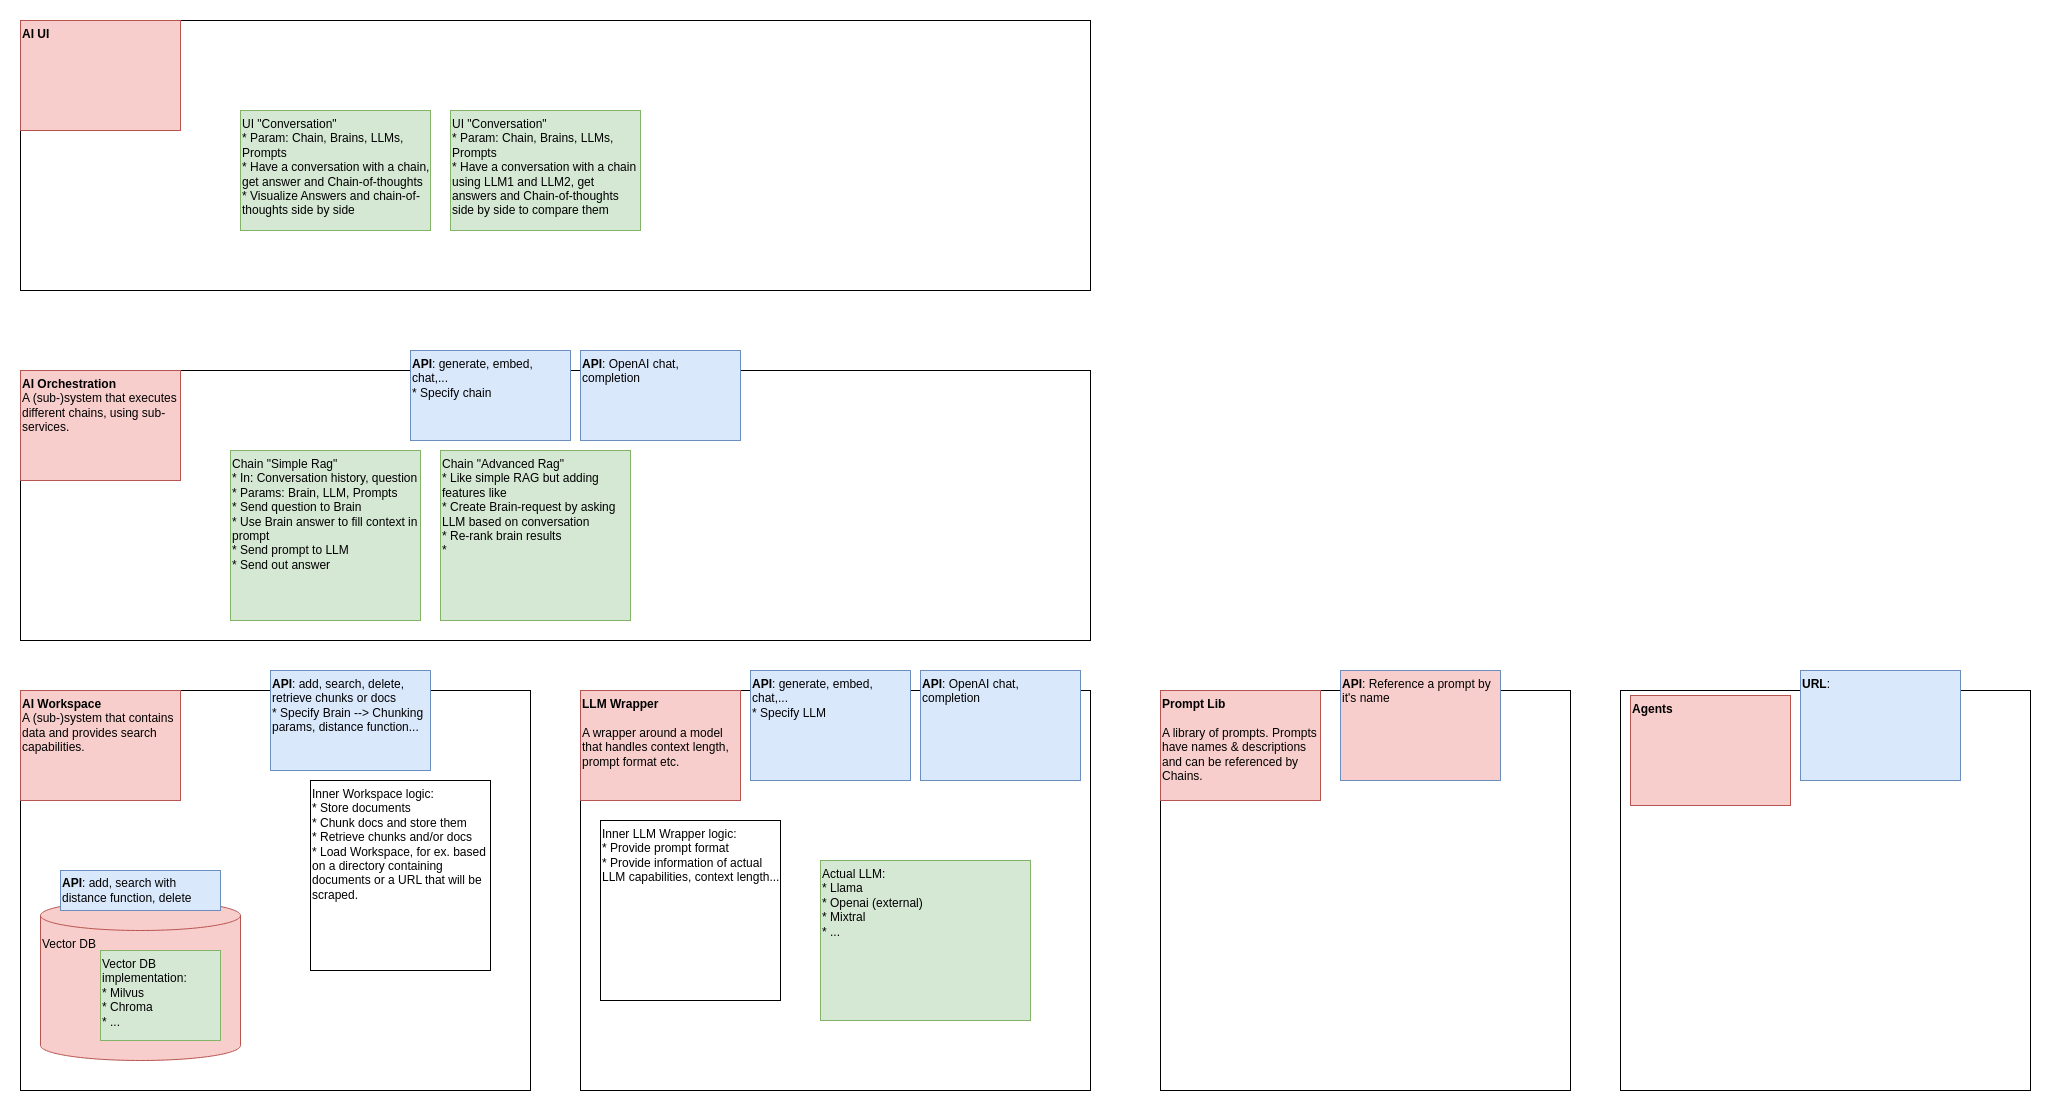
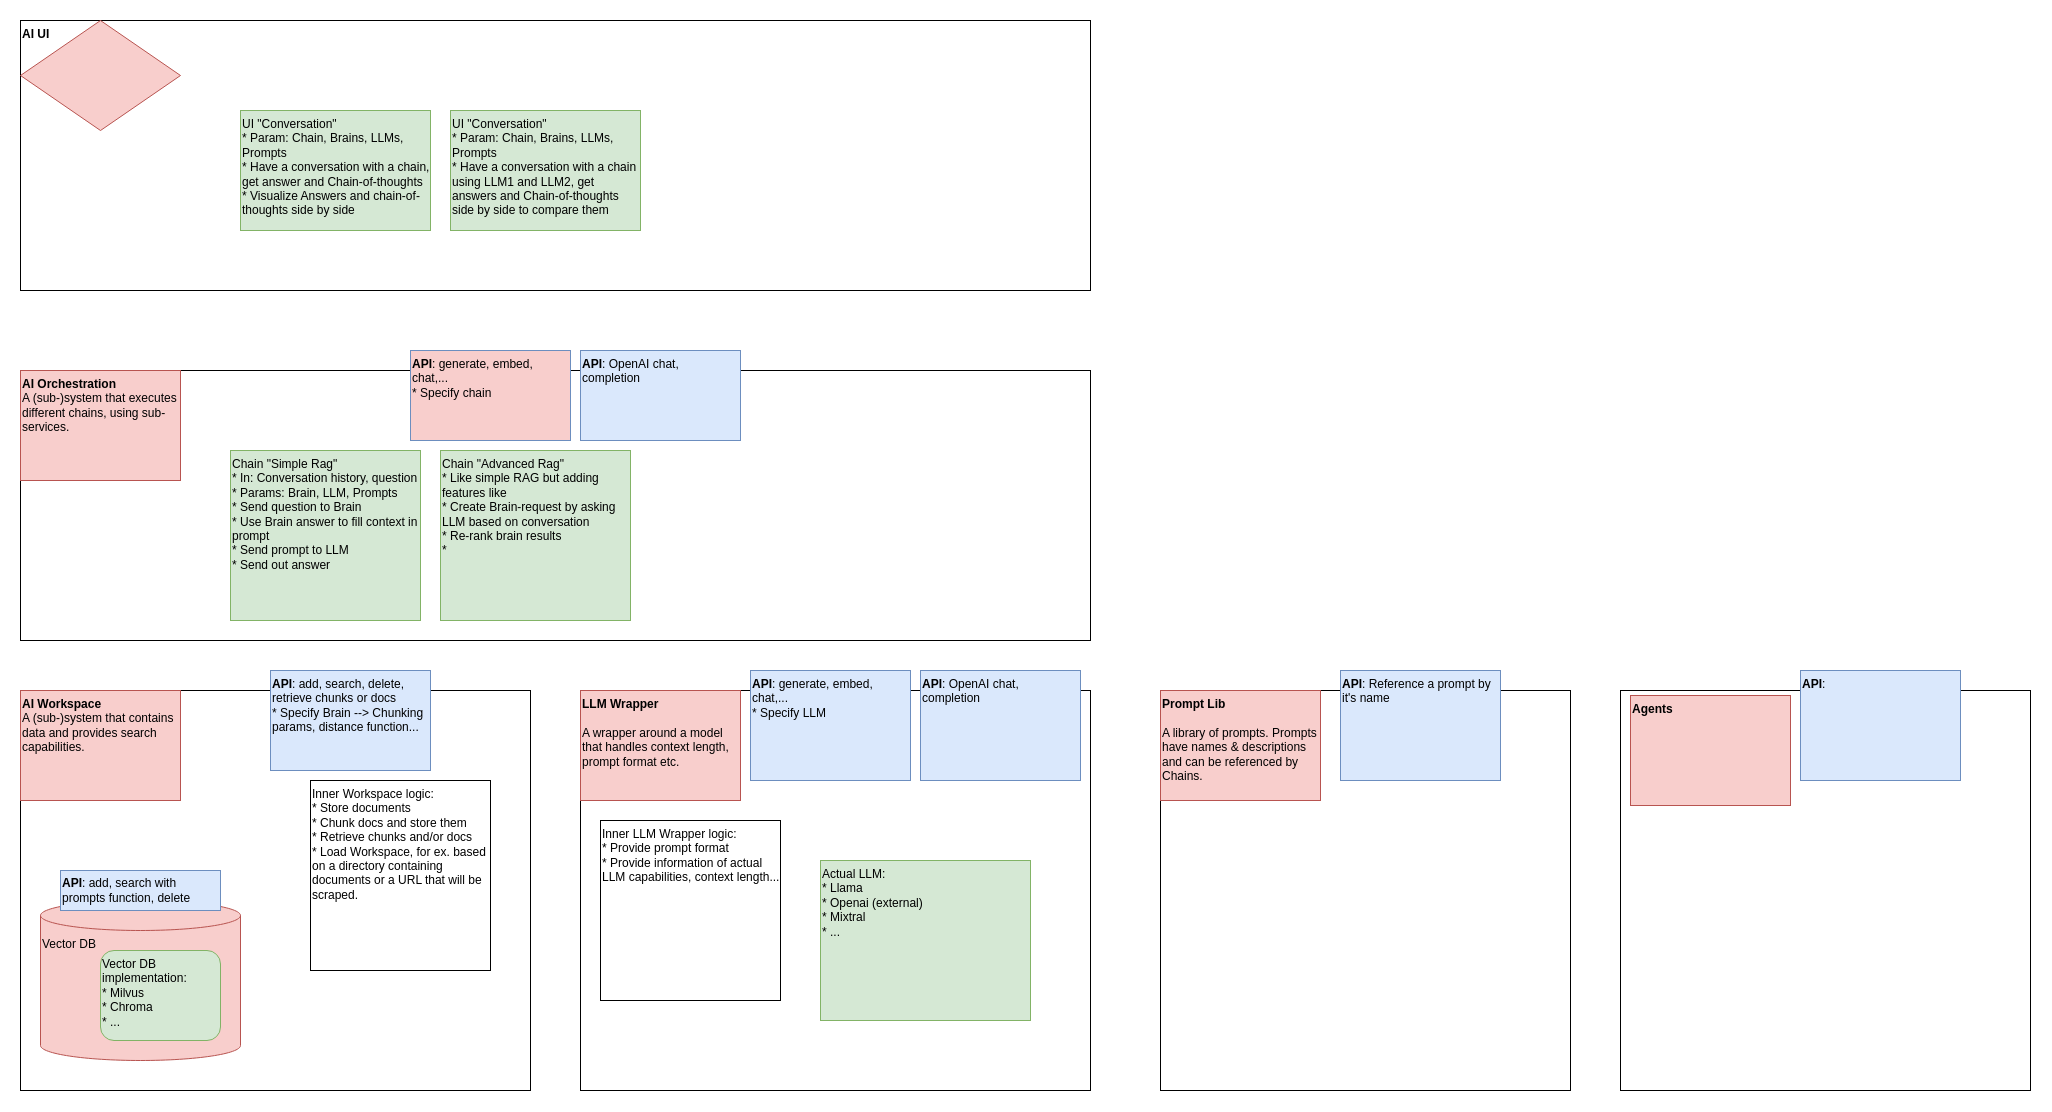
node "AI UI": shape rectangle -> diamond
node "API: generate, embed, chat,... * Specify chain": fillcolor #dae8fc -> #f8cecc
node "URL:": label "URL:" -> "API:"
node "API: Reference a prompt by it's name": fillcolor #f8cecc -> #dae8fc
node "API: add, search with distance function, delete": label "API: add, search with distance function, delete" -> "API: add, search with prompts function, delete"
node "Vector DB implementation: * Milvus * Chroma * ...": shape rectangle -> rounded rectangle
